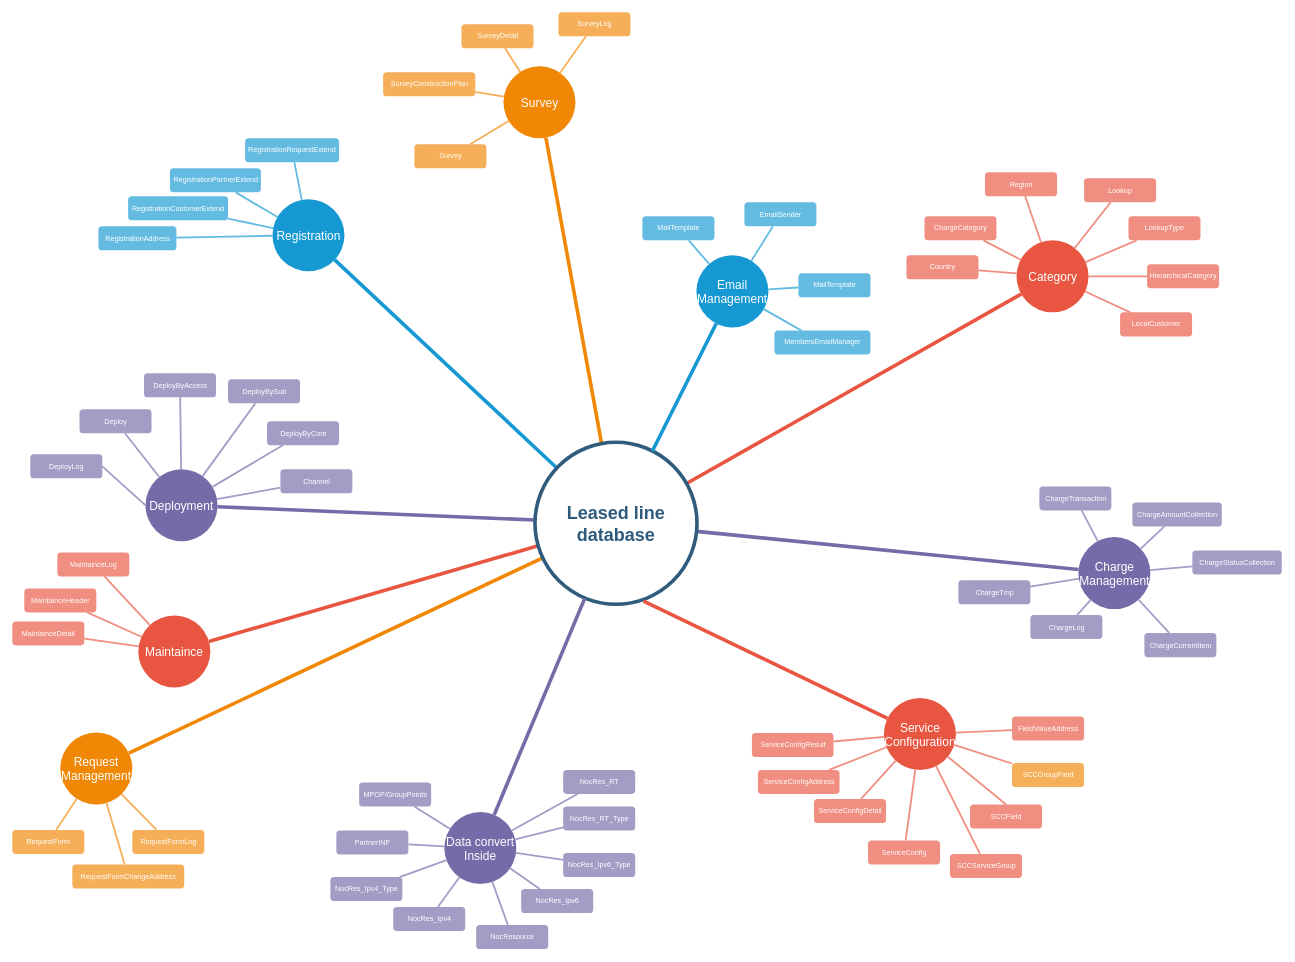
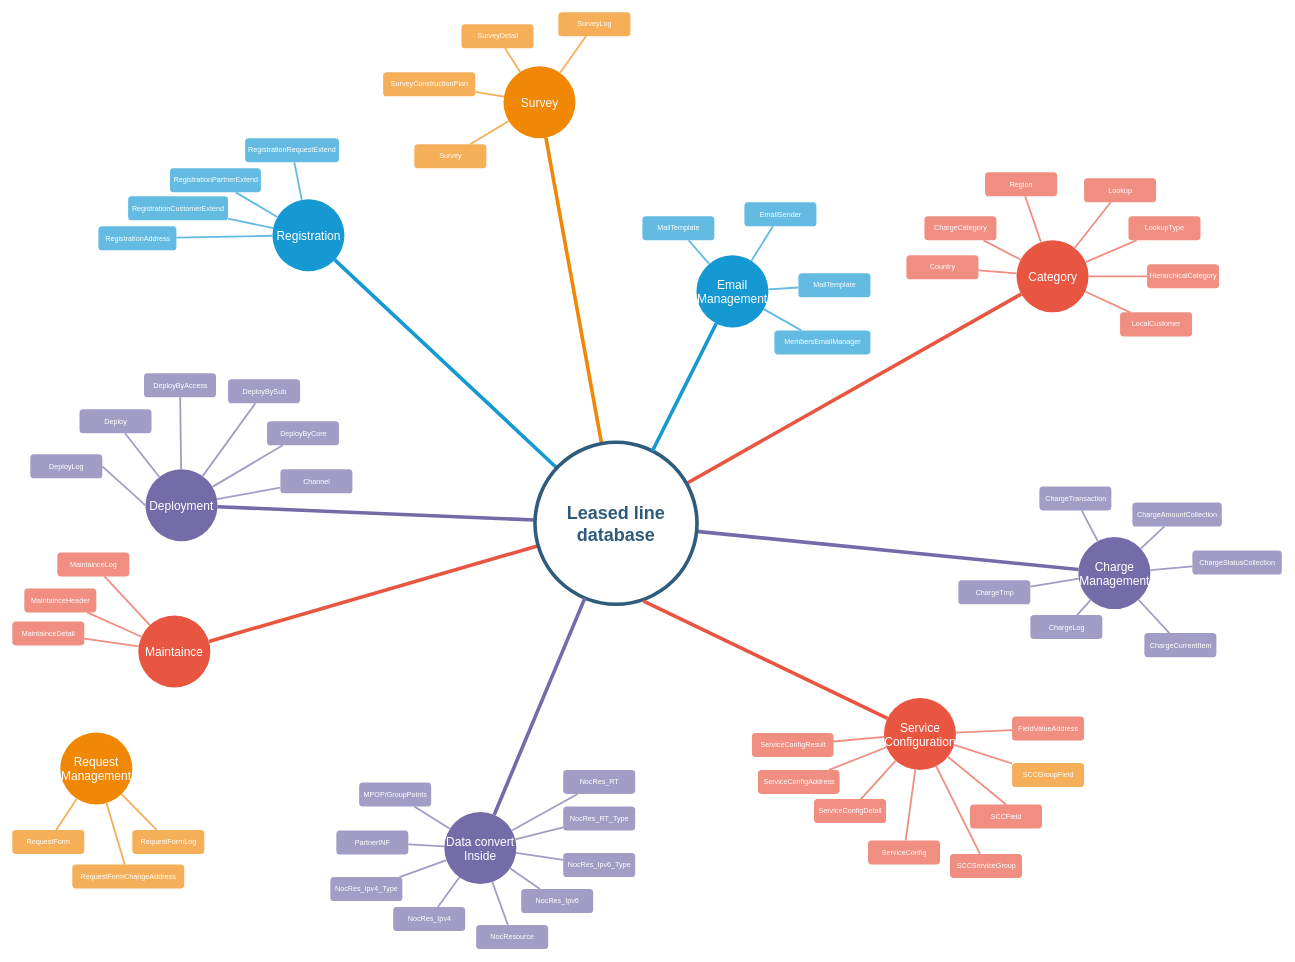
edge "Leased line database" -- "Request Management": removed
